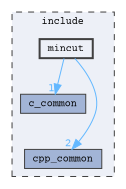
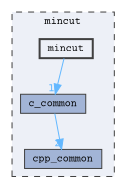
cluster "include": label "include" -> "mincut"
edge "mincut" -> "cpp_common": now "c_common" -> "cpp_common"
